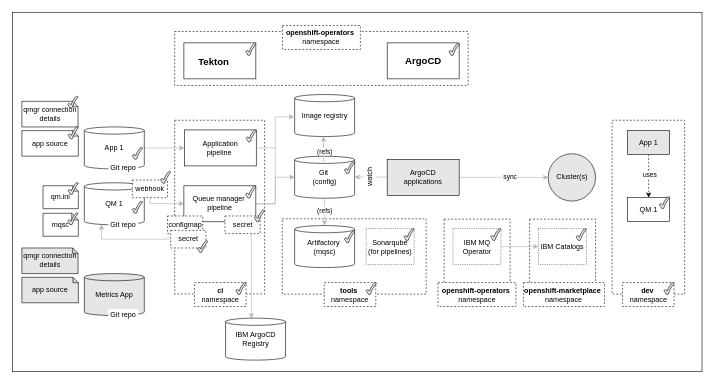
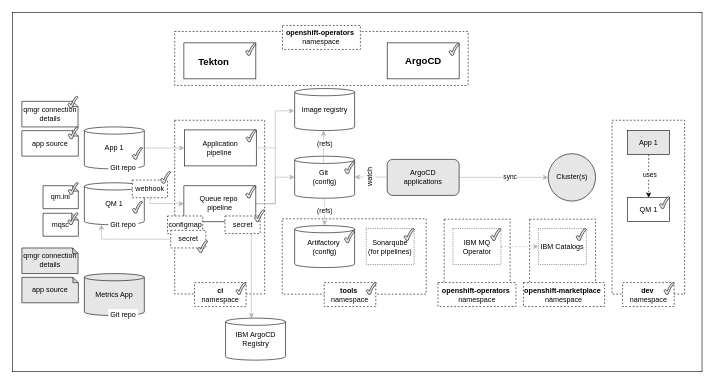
node "Image registry": moved (325, 116) -> (325, 110)
node "ArgoCD applications": shape rectangle -> rounded rectangle
node "Queue manager pipeline": label "Queue manager pipeline" -> "Queue repo pipeline"
node "Artifactory (mqsc)": label "Artifactory (mqsc)" -> "Artifactory (config)"
edge "IBM MQ Operator" -> "IBM Catalogs": style solid -> dashed
